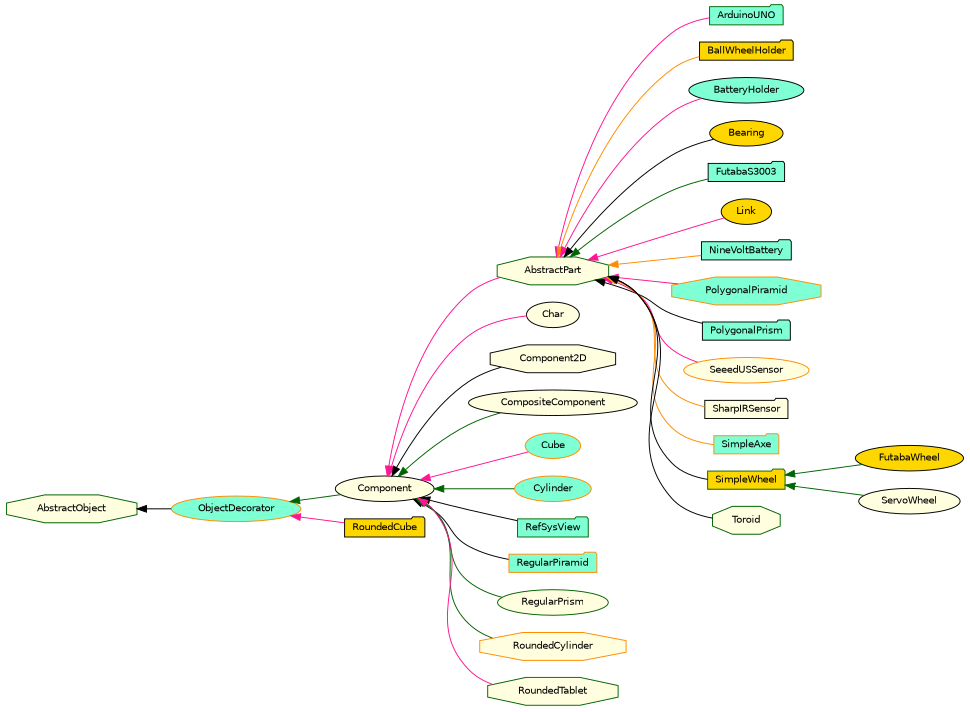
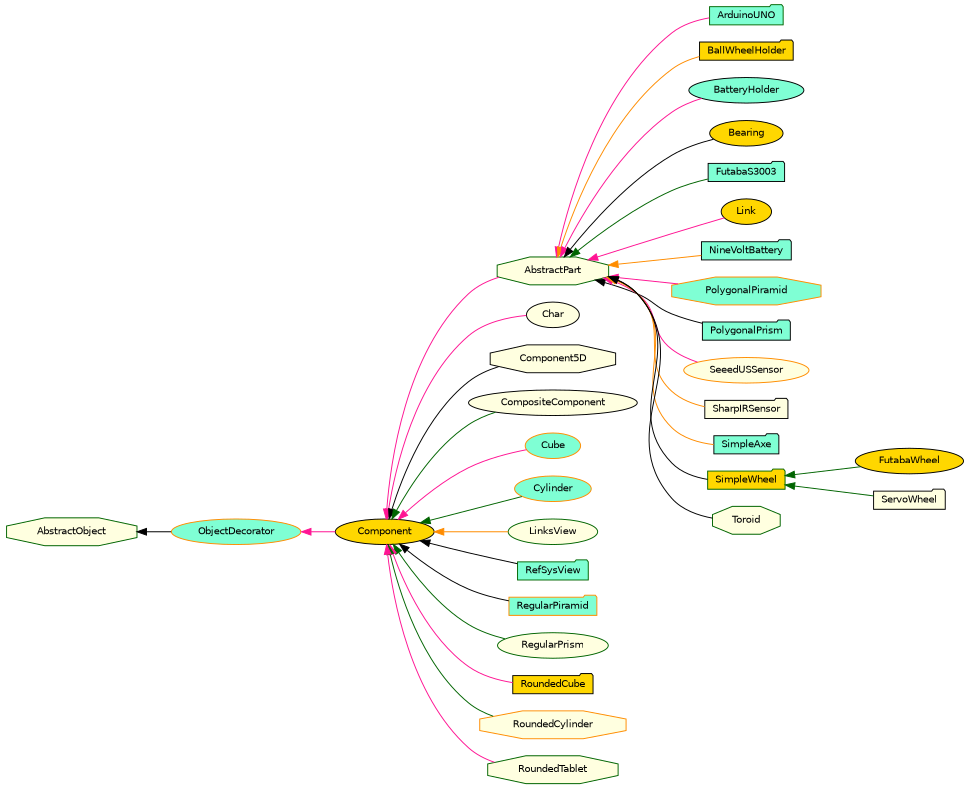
node "Component2D": label "Component2D" -> "Component5D"
node "SimpleAxe": color darkorange -> black
node "Component": fillcolor lightyellow -> gold
edge "Component" -> "ObjectDecorator": color darkgreen -> deeppink
node "ServoWheel": shape ellipse -> folder
edge "RoundedCube" -> "ObjectDecorator": now "RoundedCube" -> "Component"
node "LinksView": added
